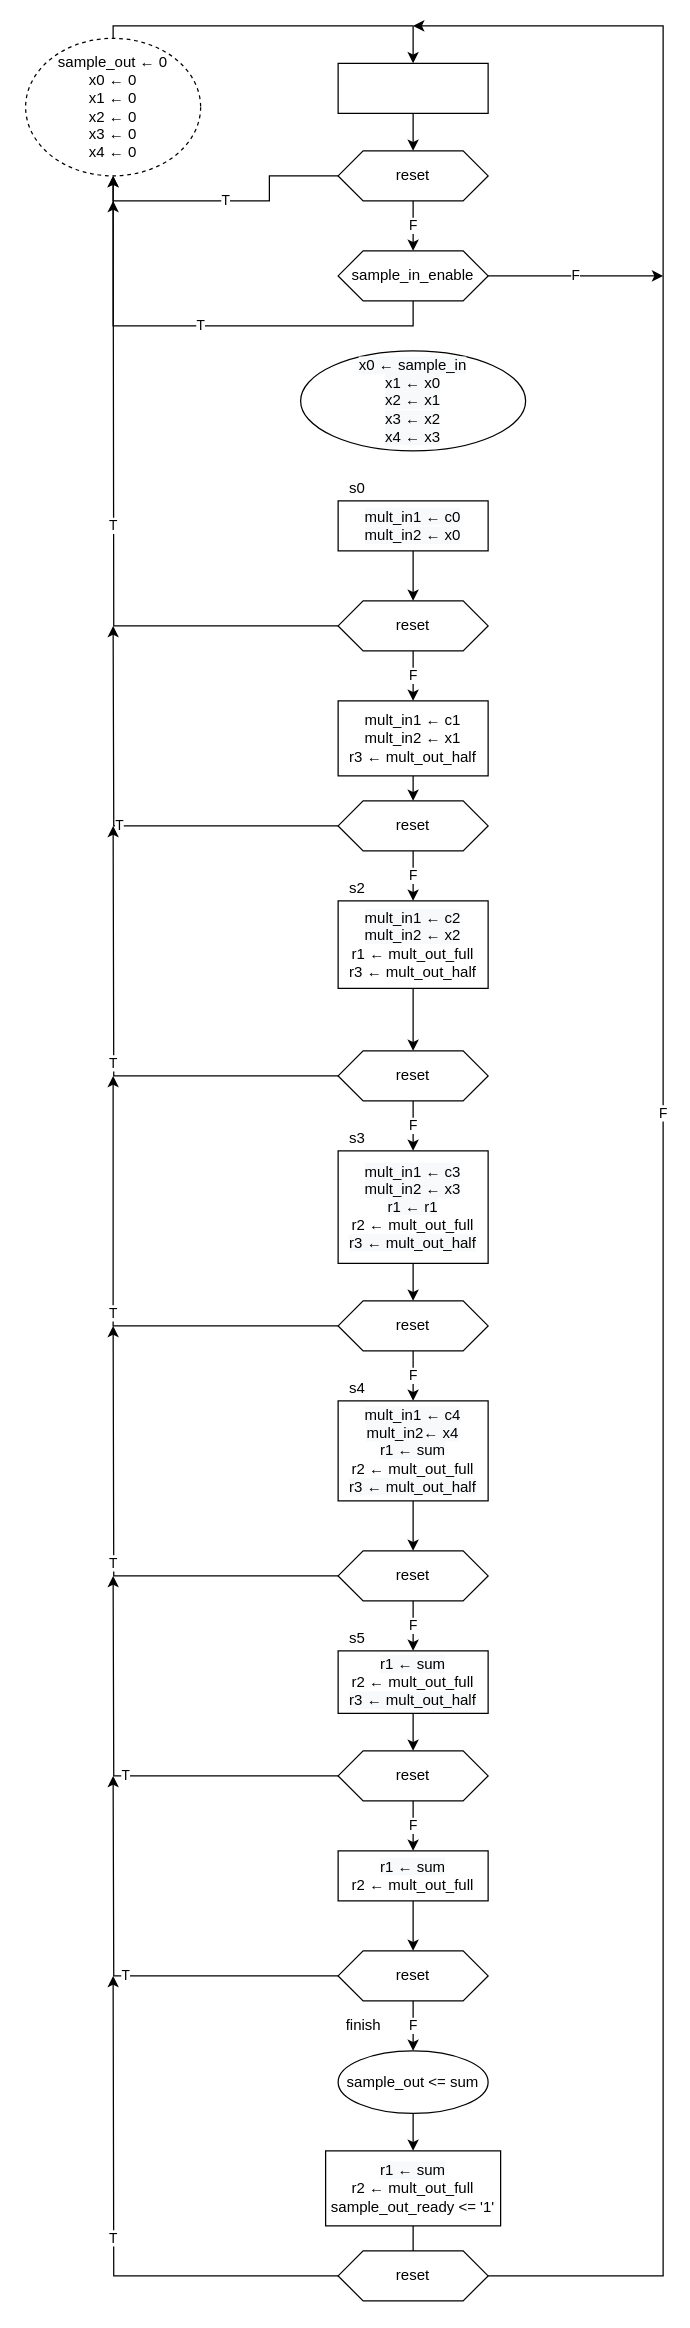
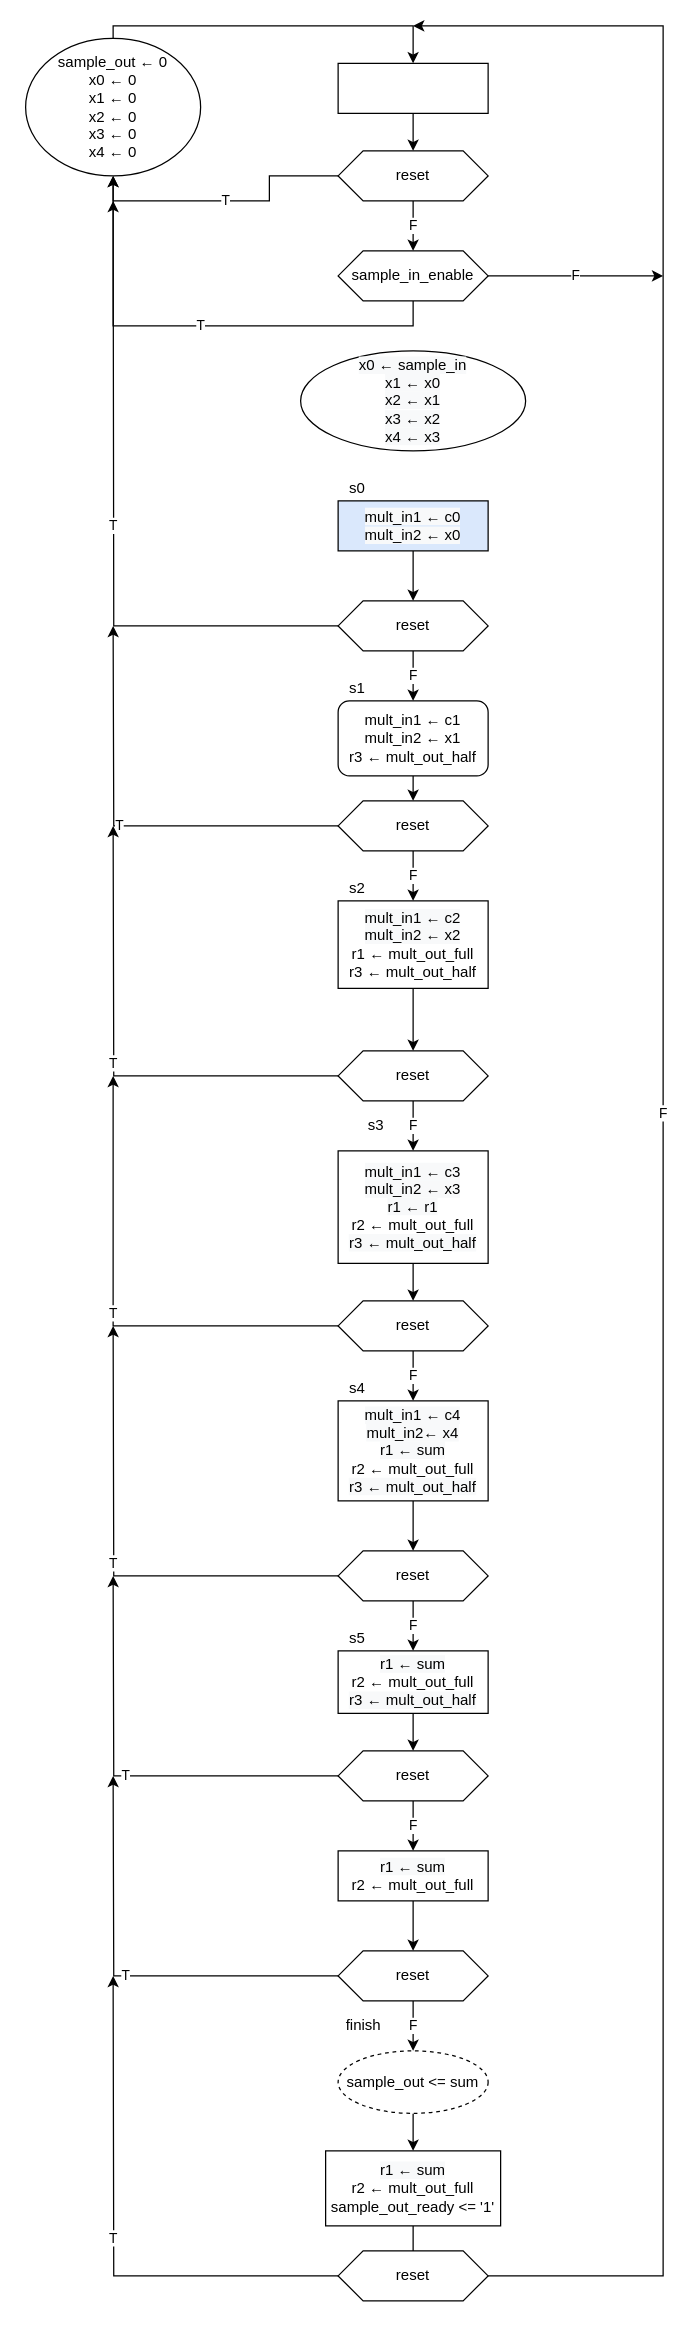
node "sample_out ← 0 x0 ← 0 x1 ← 0 x2 ← 0 x3 ← 0 x4 ← 0": style dashed -> solid
node "mult_in1 ← c0mult_in2 ← x0": fillcolor #ffffff -> #dae8fc
node "s1": added
node "mult_in1 ← c1 mult_in2 ← x1 r3 ← mult_out_half": shape rectangle -> rounded rectangle
node "s3": moved (357, 1138) -> (376, 1126)
node "sample_out <= sum": style solid -> dashed
